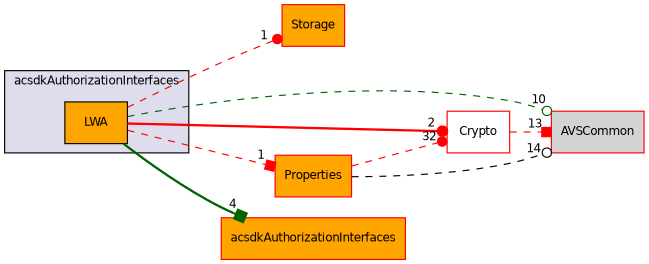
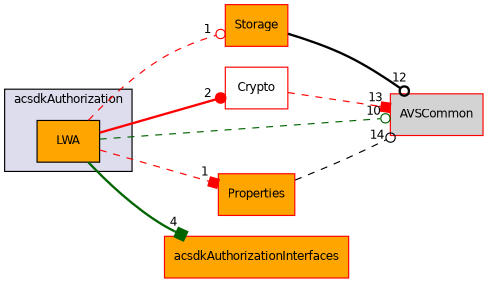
edge "Storage" -> "AVSCommon": added
edge "LWA" -> "Storage": arrowhead dot -> odot
cluster "acsdkAuthorizationInterfaces": label "acsdkAuthorizationInterfaces" -> "acsdkAuthorization"
edge "Properties" -> "Crypto": removed
